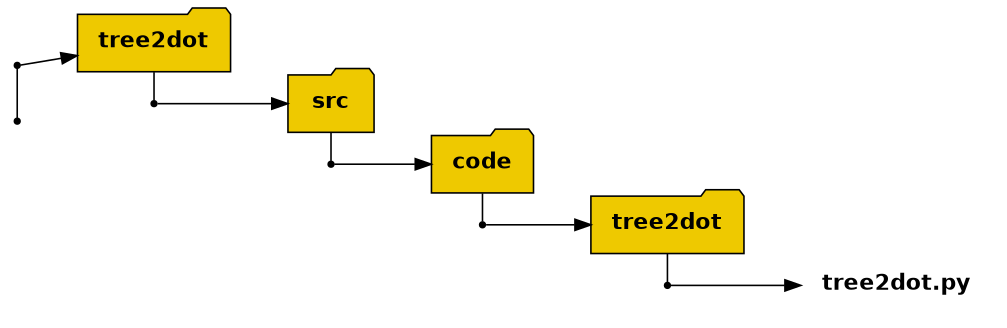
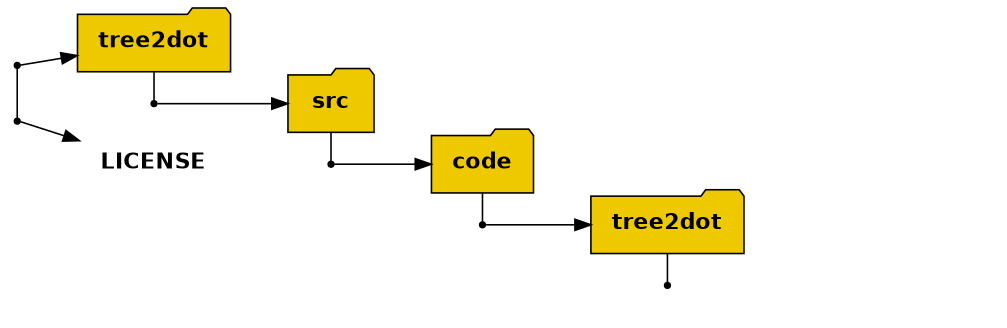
node "LICENSE": added
node "tree2dot.py": removed
